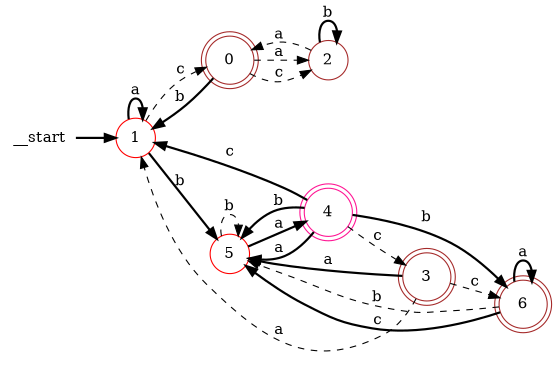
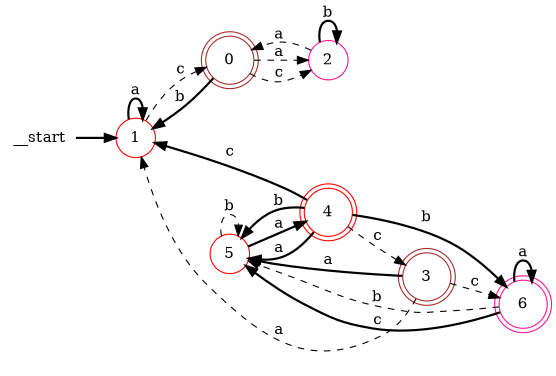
node "2": color brown -> deeppink
edge "1" -> "5": removed, label "b"
node "4": color deeppink -> red
node "6": color brown -> deeppink
